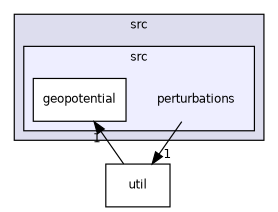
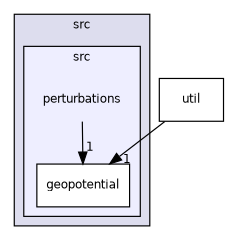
edge "perturbations" -> "util": now "perturbations" -> "geopotential"
